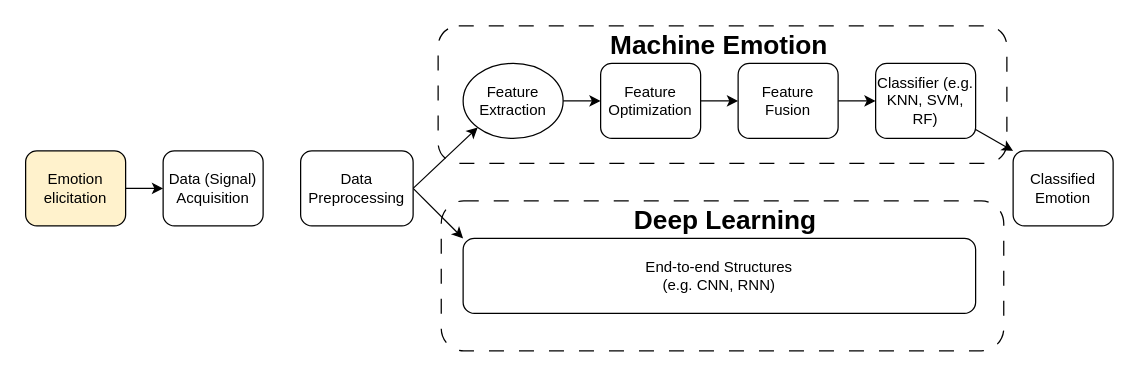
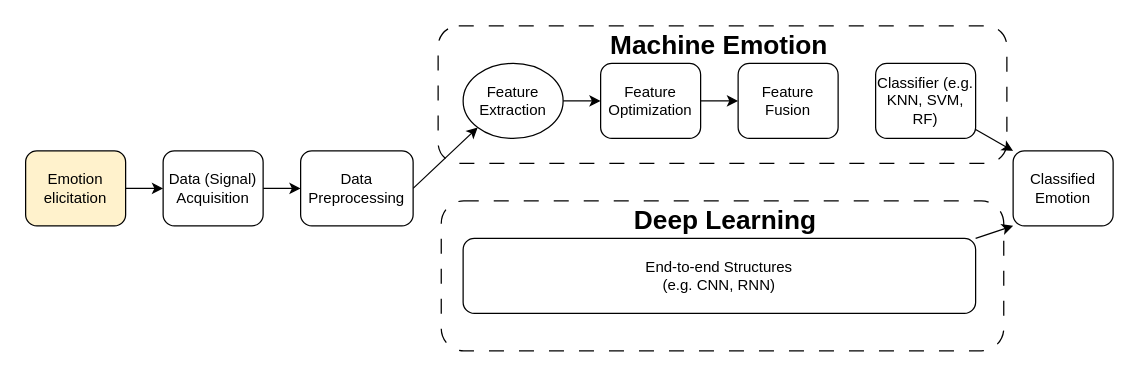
edge "Feature Fusion" -> "Classifier (e.g. KNN, SVM, RF)": removed
edge "Data (Signal) Acquisition" -> "Data Preprocessing": added
edge "Data Preprocessing" -> "End-to-end Structures (e.g. CNN, RNN)": removed
edge "End-to-end Structures (e.g. CNN, RNN)" -> "Classified Emotion": added
